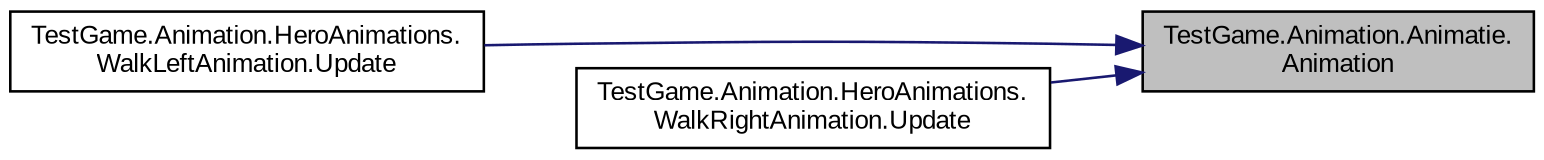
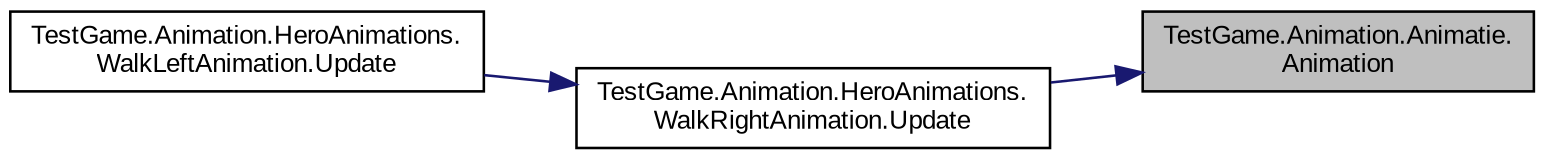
edge "TestGame.Animation.HeroAnimations. WalkLeftAnimation.Update" -> "TestGame.Animation.Animatie. Animation": now "TestGame.Animation.HeroAnimations. WalkLeftAnimation.Update" -> "TestGame.Animation.HeroAnimations. WalkRightAnimation.Update"
